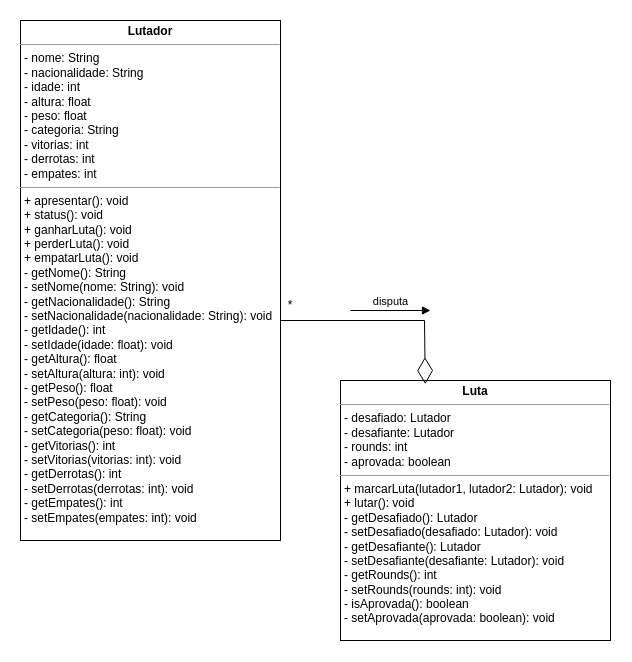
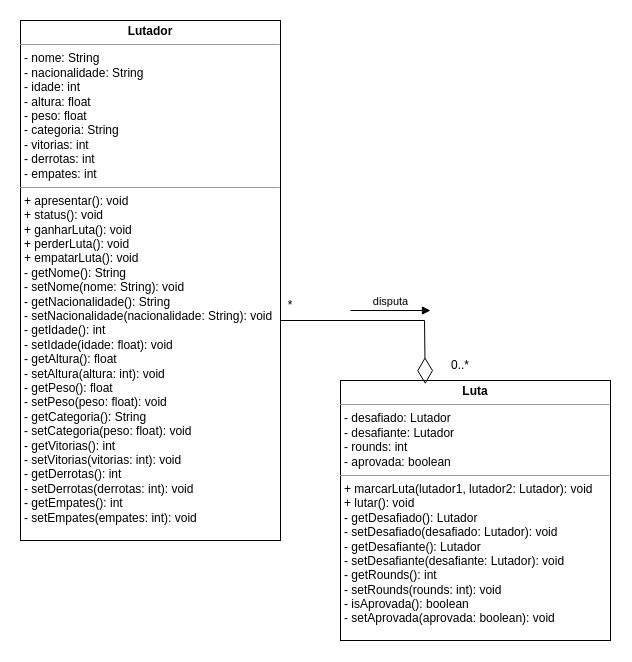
node "0..*": added
